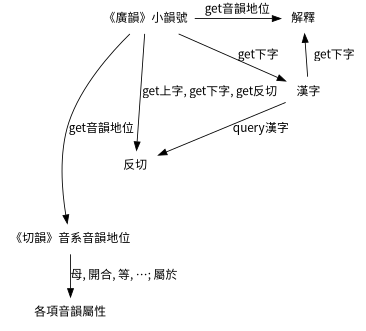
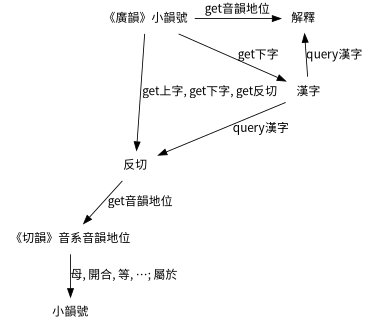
edge "漢字" -> "解釋": label "get下字" -> "query漢字"
edge "《廣韻》小韻號" -> "《切韻》音系音韻地位": now "反切" -> "《切韻》音系音韻地位"
node "各項音韻屬性": label "各項音韻屬性" -> "小韻號"
